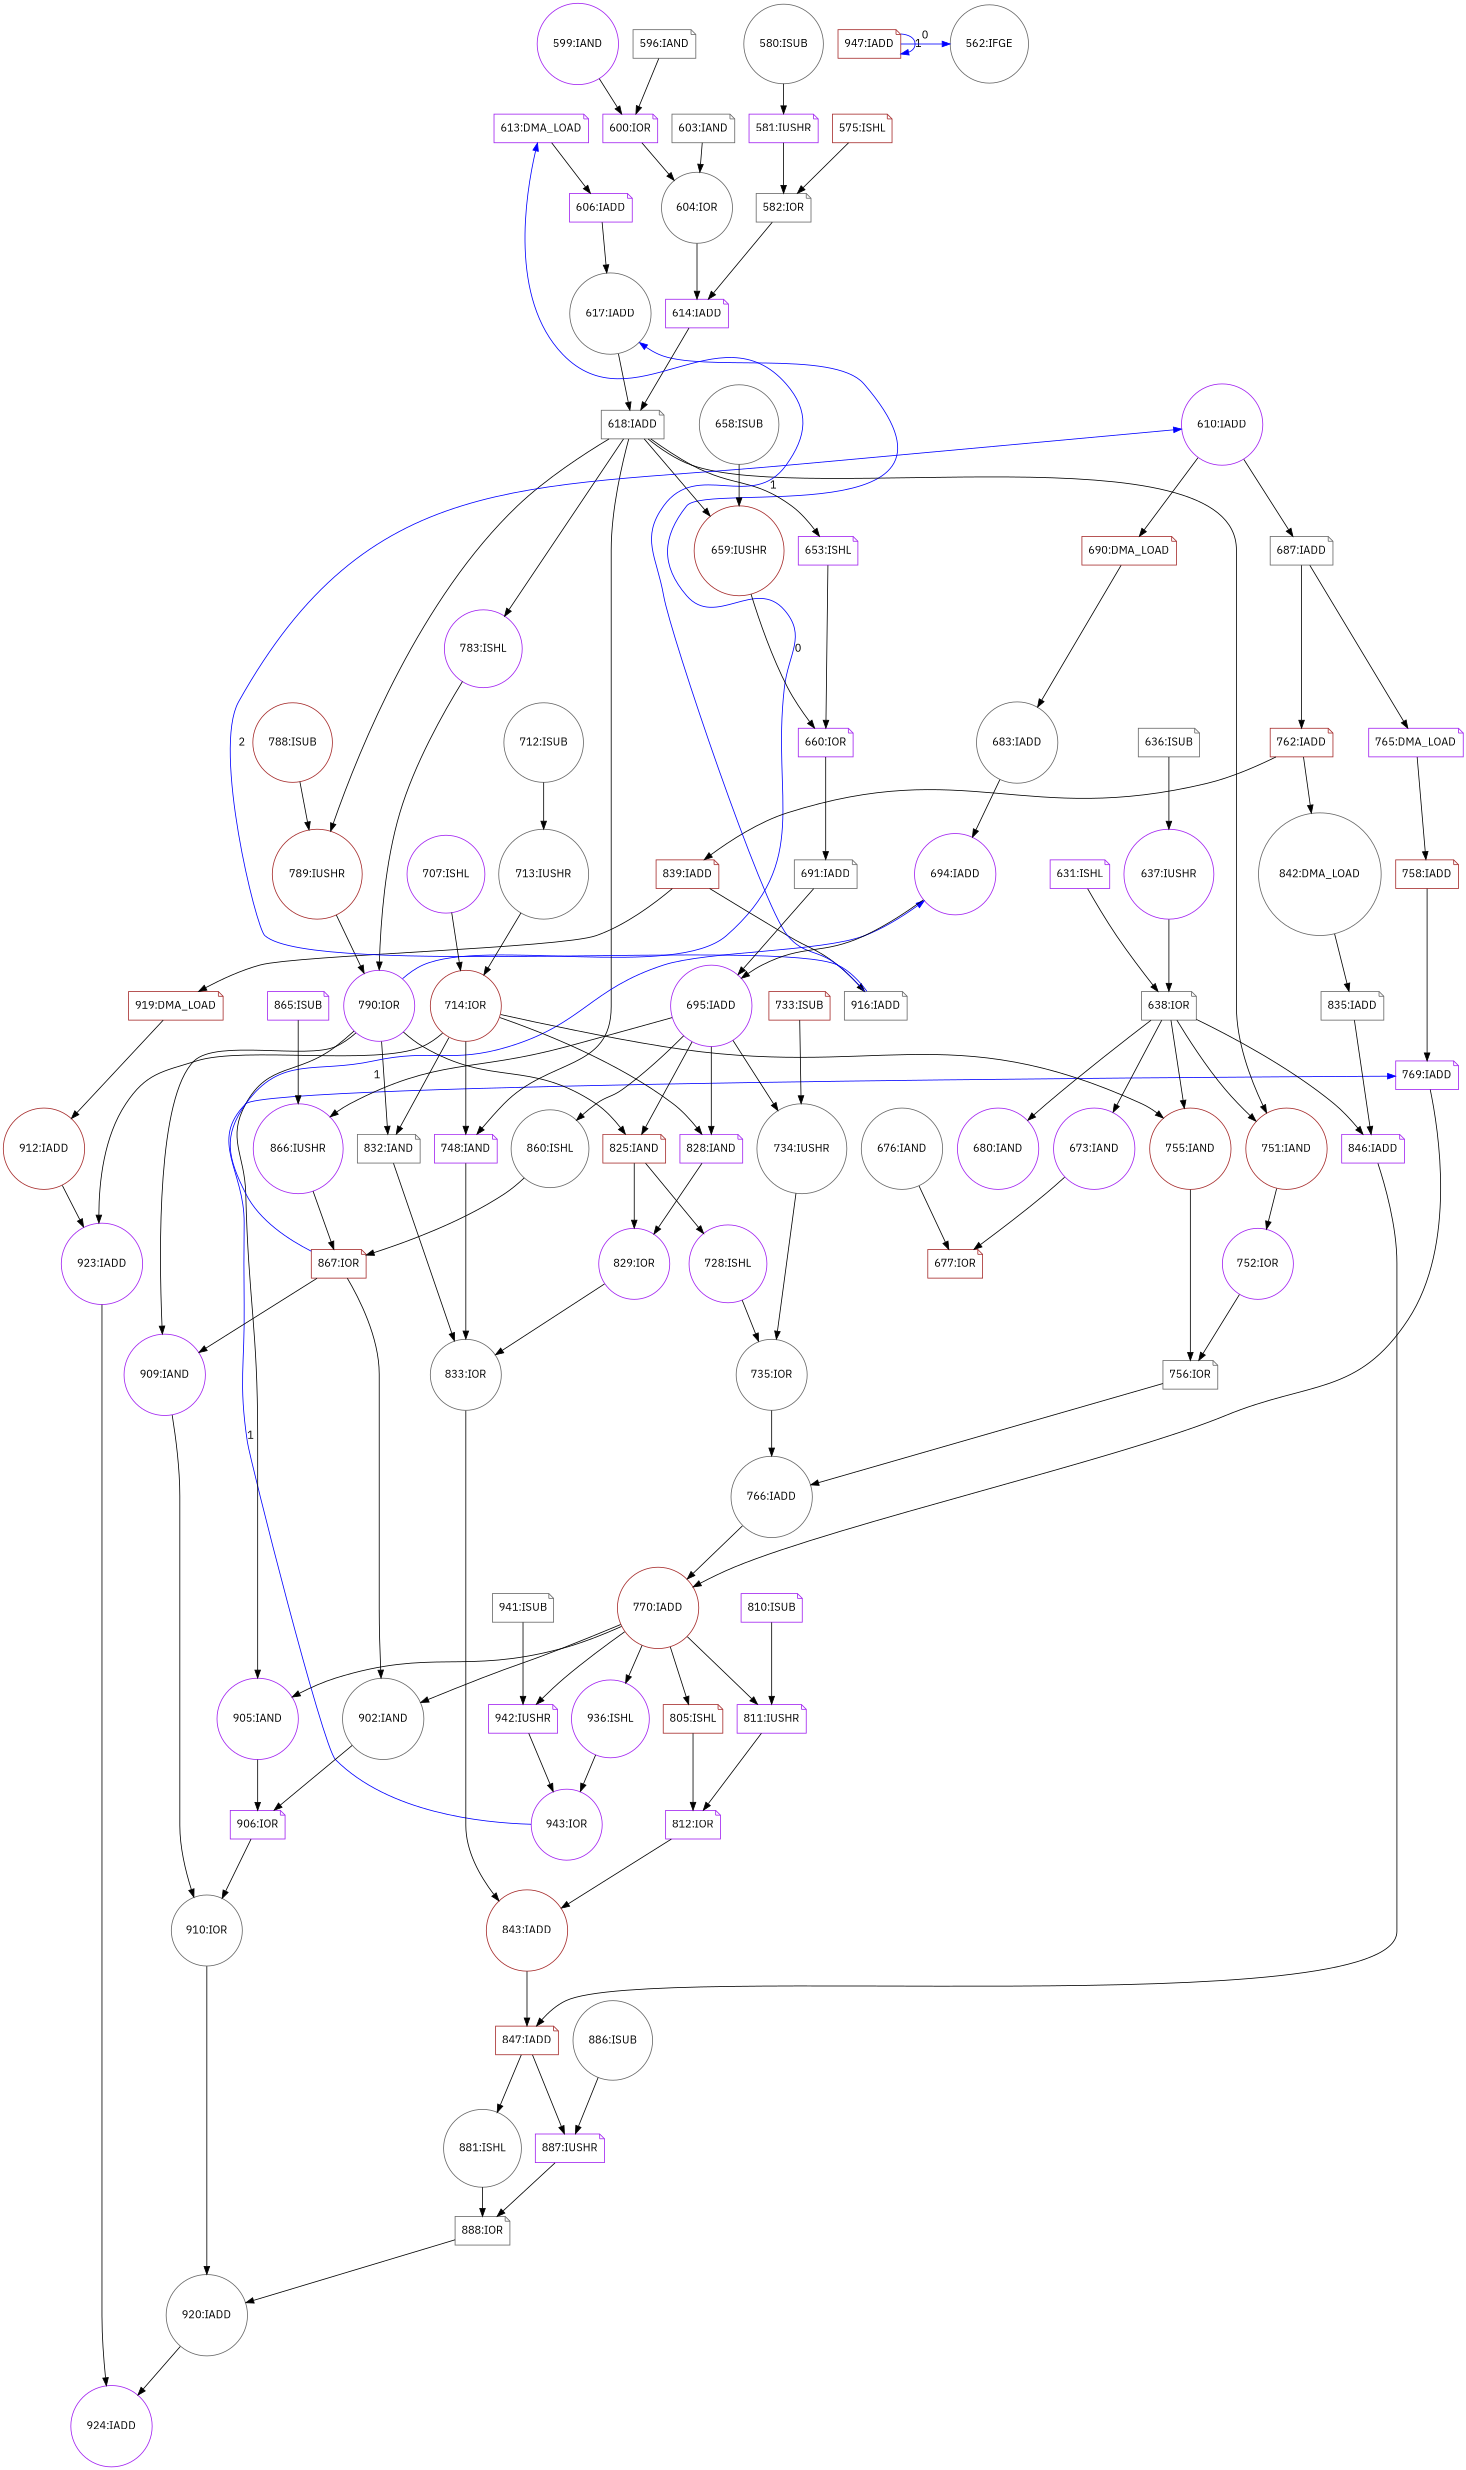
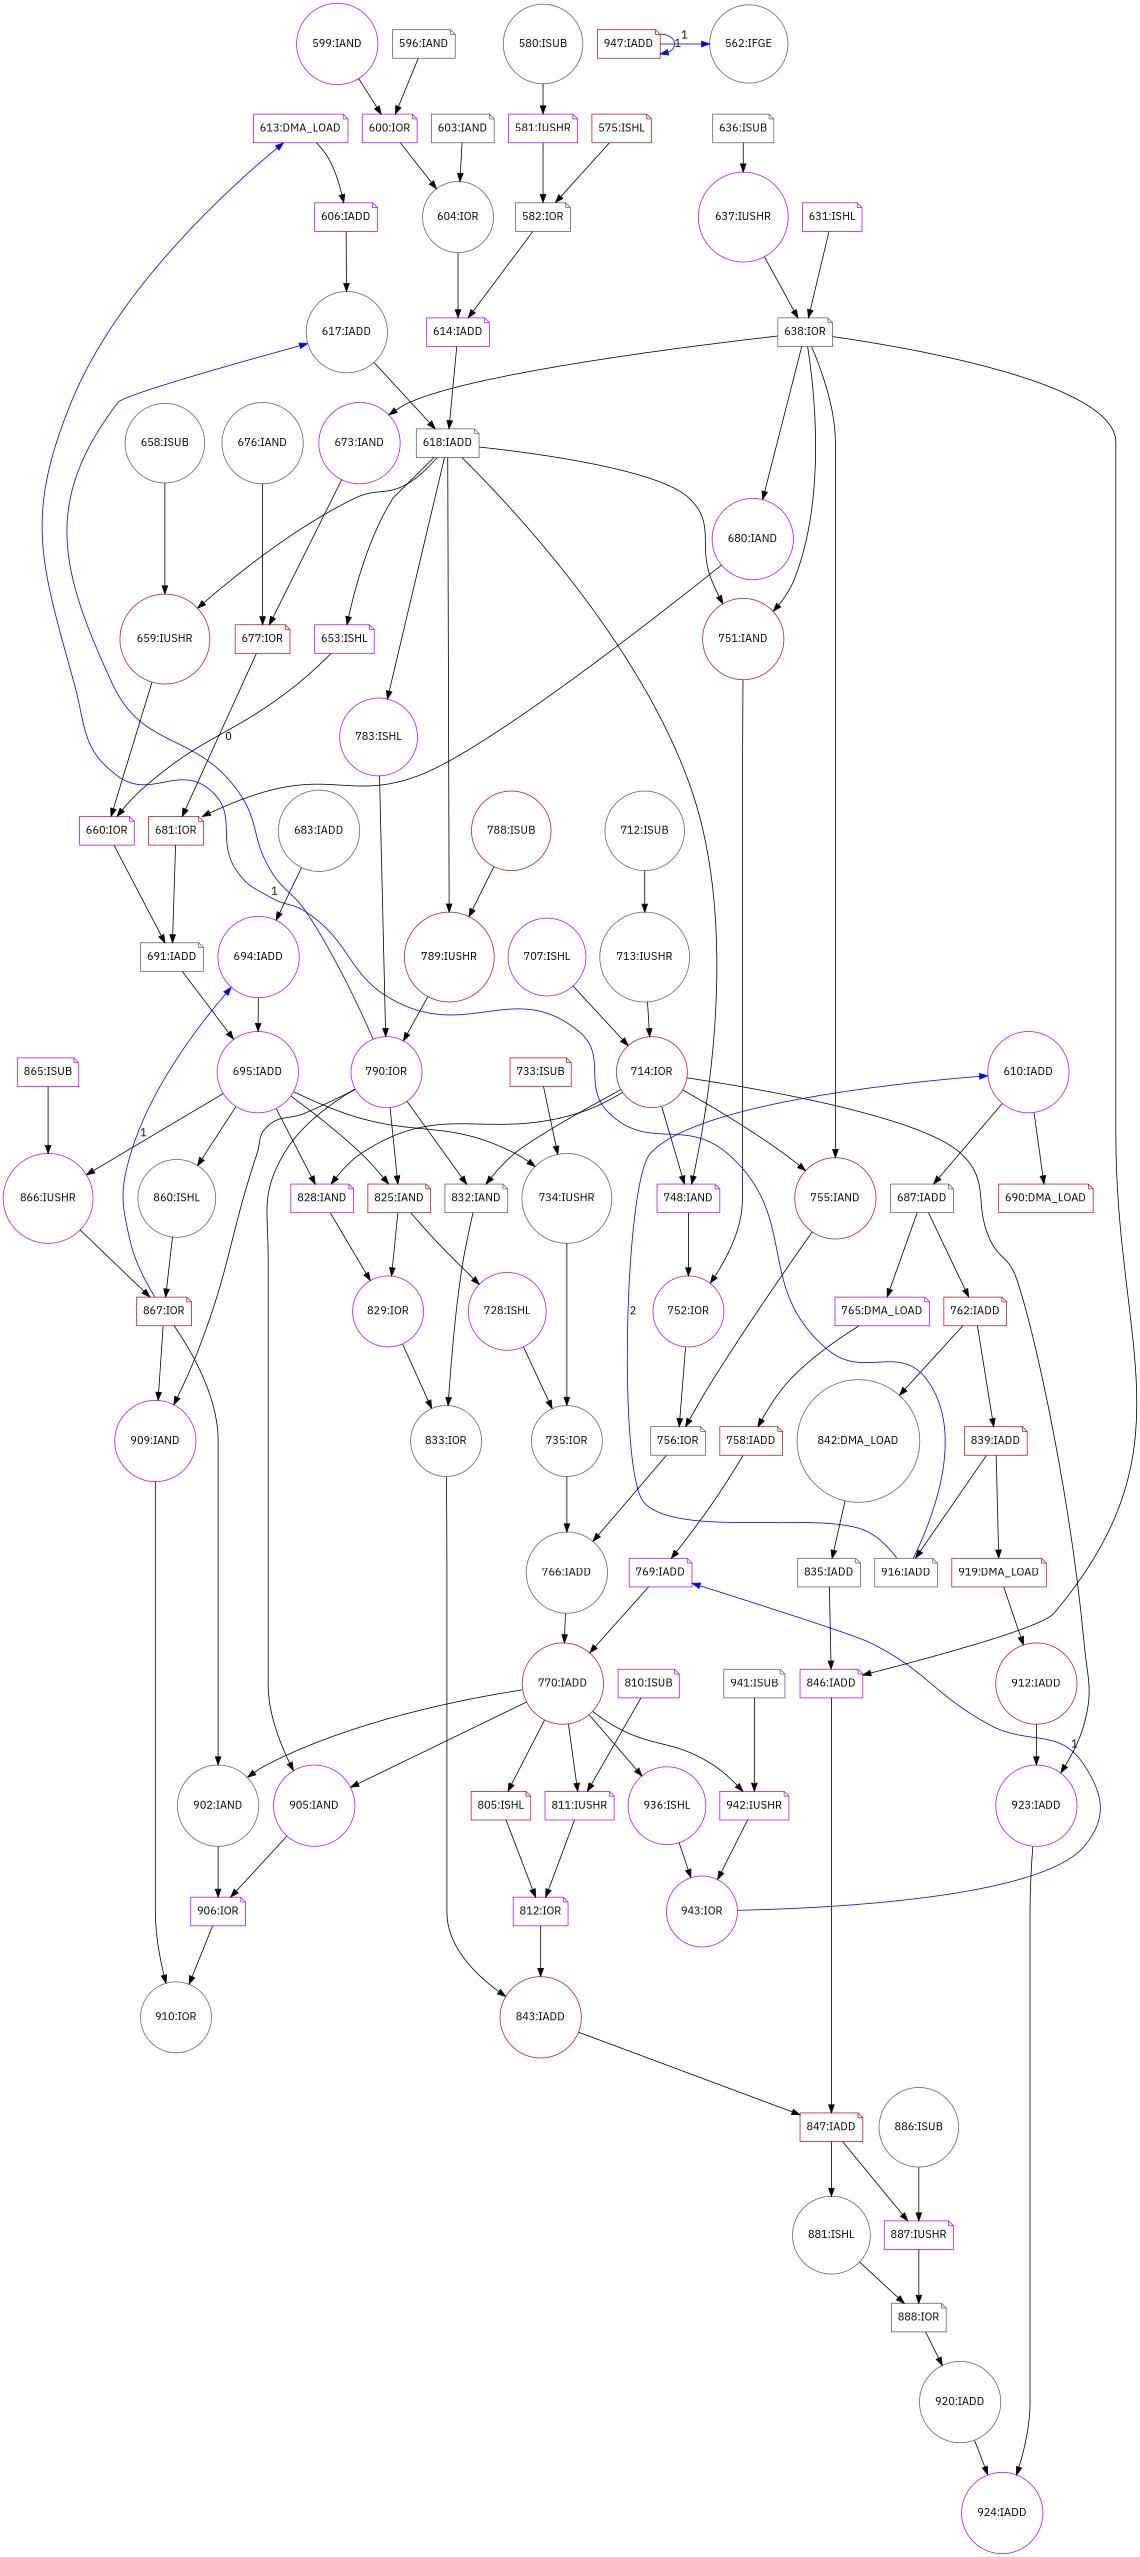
edge "947:IADD" -> "562:IFGE": label "0" -> "1"
edge "690:DMA_LOAD" -> "683:IADD": removed
node "681:IOR": added
edge "748:IAND" -> "833:IOR": now "748:IAND" -> "752:IOR"
edge "910:IOR" -> "920:IADD": removed
